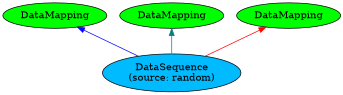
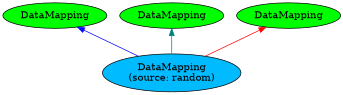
node "DataSequence (source: random)": label "DataSequence (source: random)" -> "DataMapping (source: random)"
